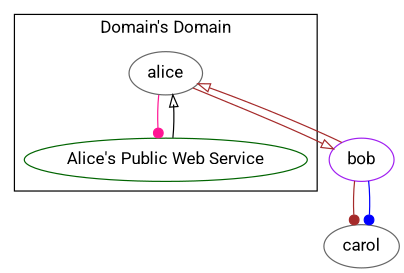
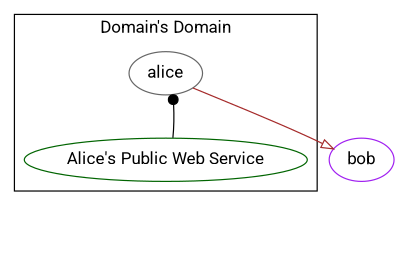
edge "alice" -> "Alice's Public Web Service": removed
edge "bob" -> "alice": removed
edge "Alice's Public Web Service" -> "alice": arrowhead onormal -> dot
node "carol": removed
